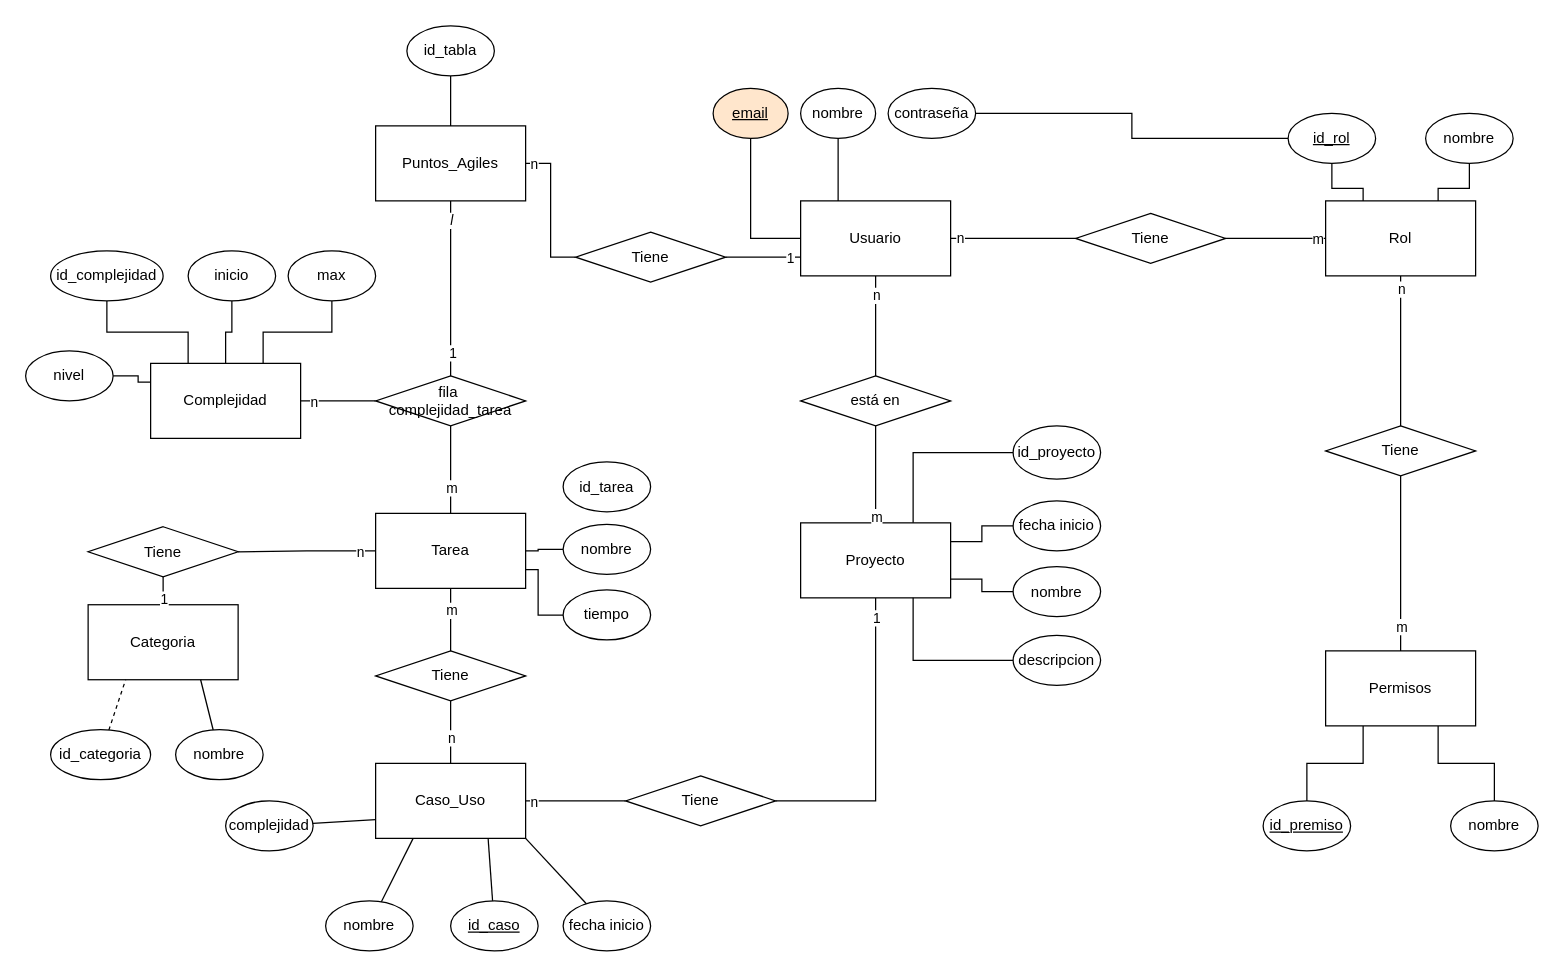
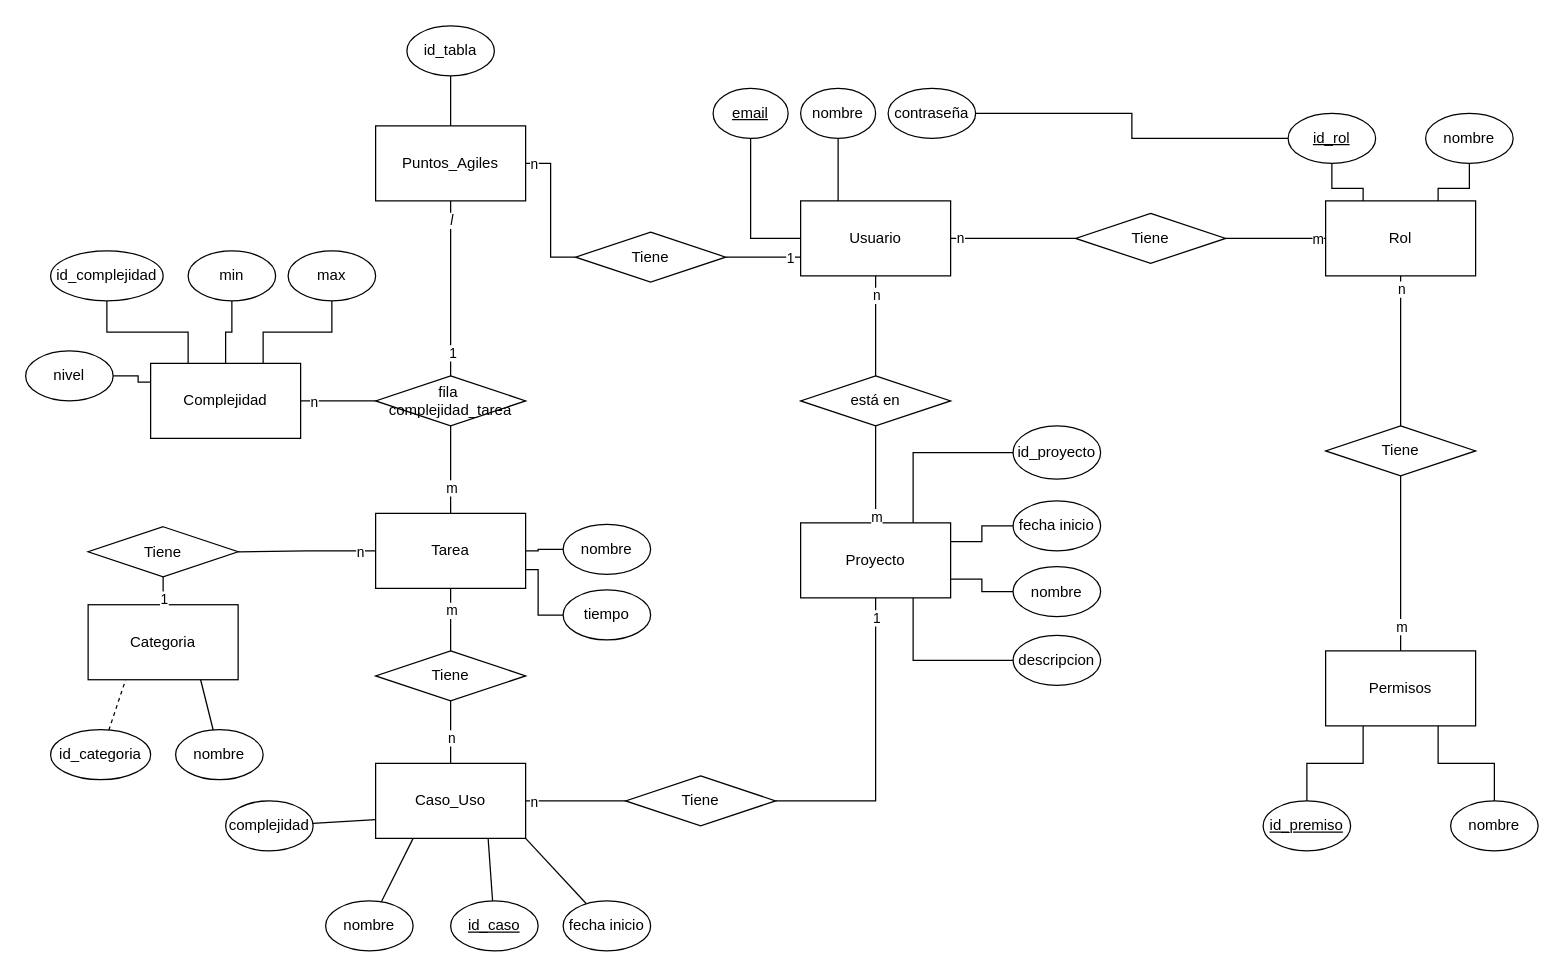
node "email": fillcolor #ffe6cc -> #ffffff
node "inicio": label "inicio" -> "min"
node "id_tarea": removed
